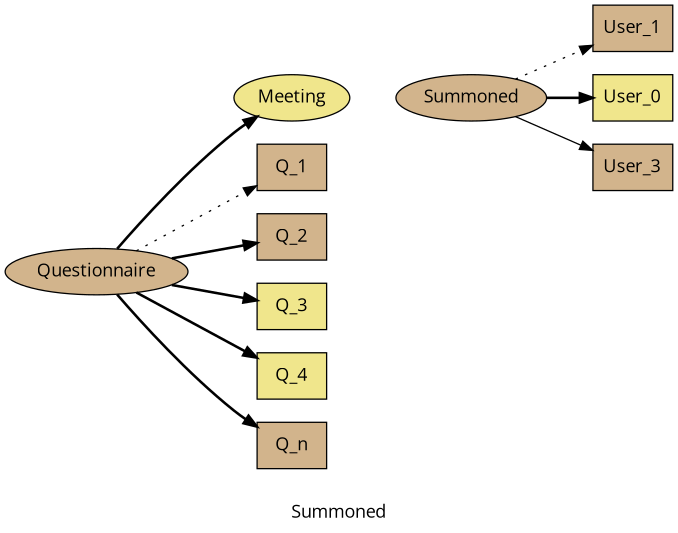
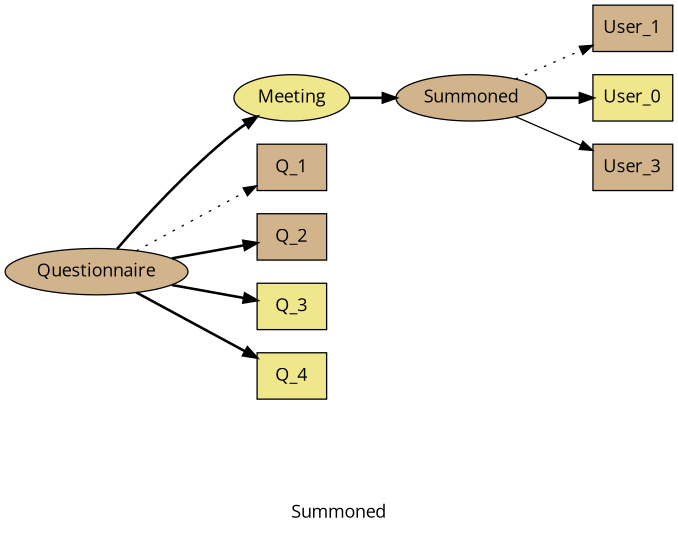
edge "Meeting" -> "Summoned": added
node "Q_n": removed
